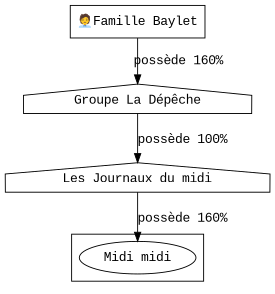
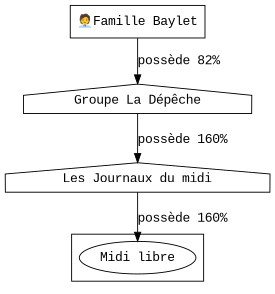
edge "🧑‍💼Famille Baylet" -> "Groupe La Dépêche": label "possède 160%" -> "possède 82%"
edge "Groupe La Dépêche" -> "Les Journaux du midi": label "possède 100%" -> "possède 160%"
node "Midi midi": label "Midi midi" -> "Midi libre"
